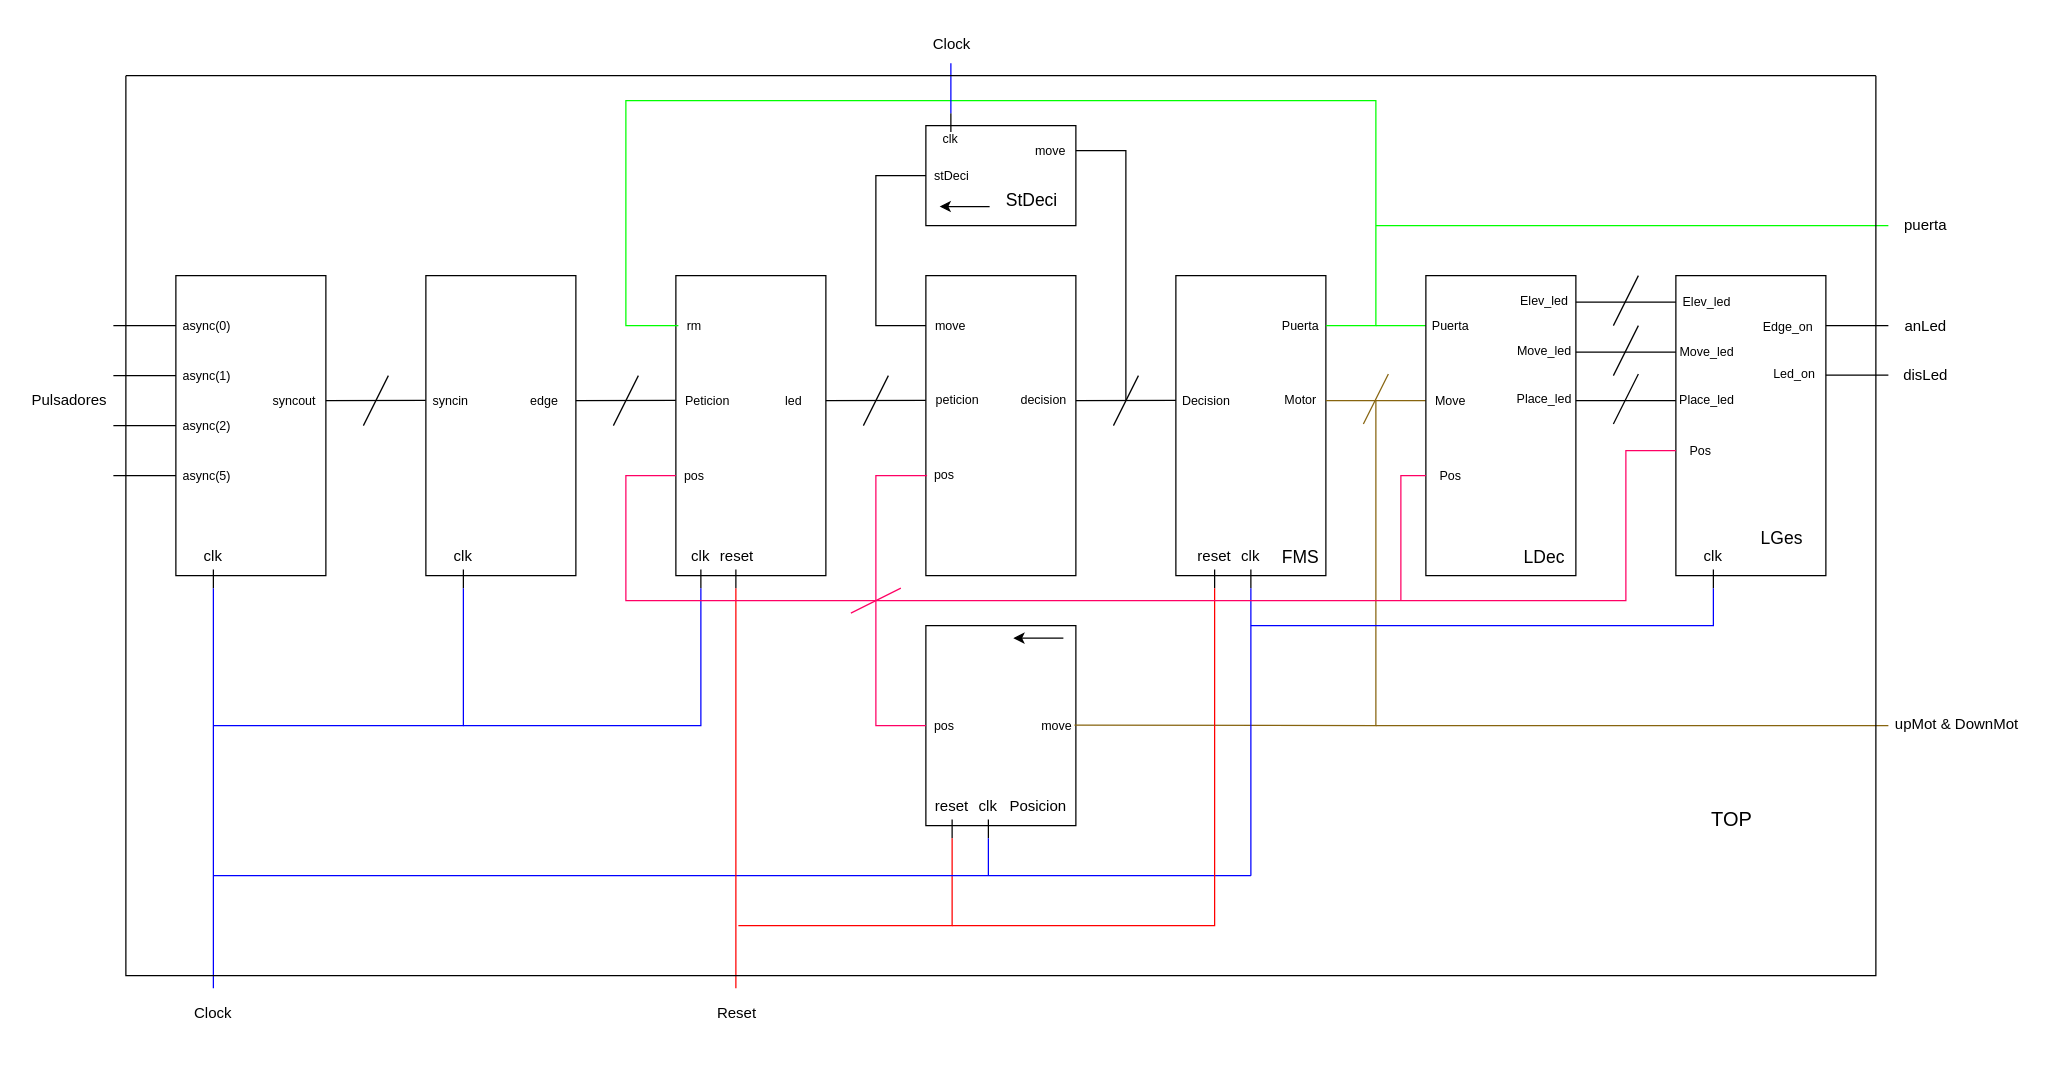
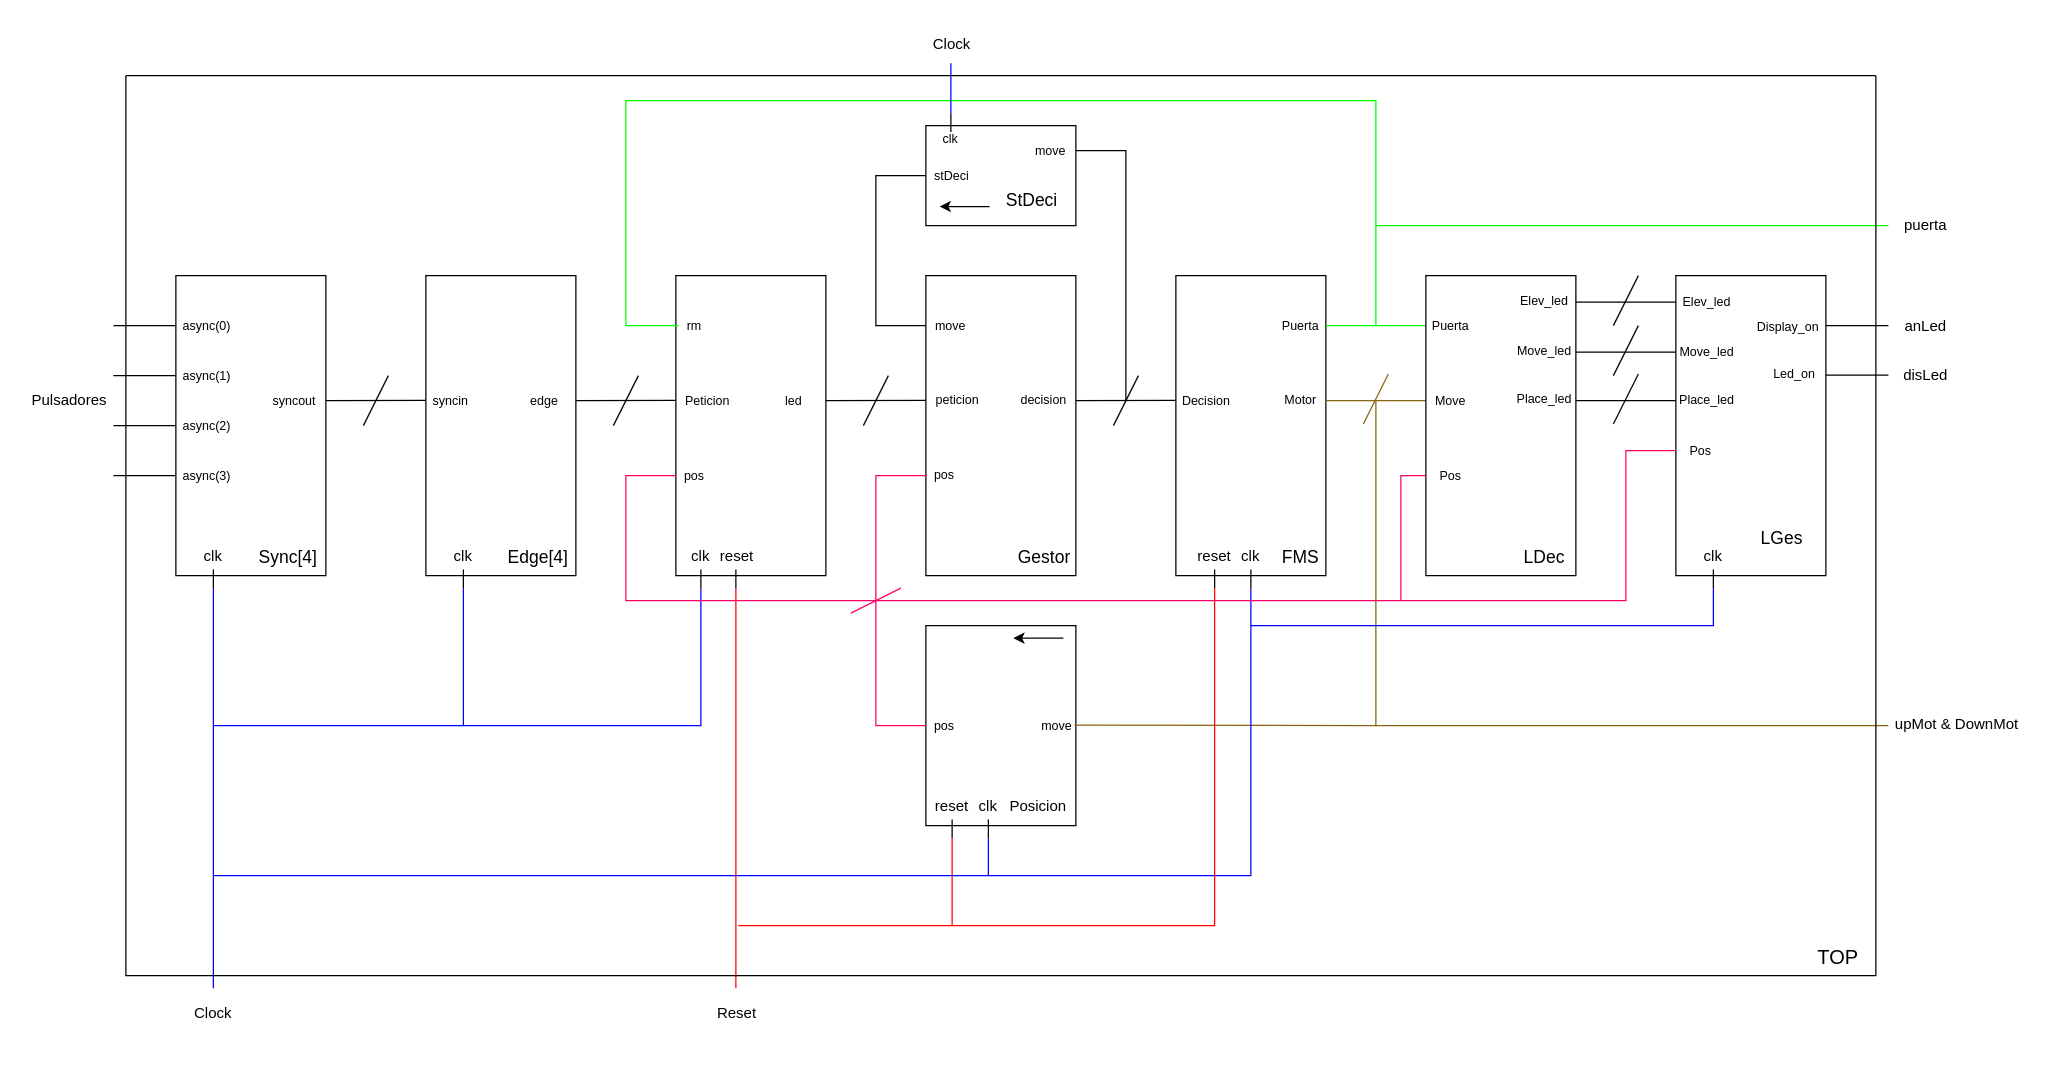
node "Edge_on": label "Edge_on" -> "Display_on"
node "async(5)": label "async(5)" -> "async(3)"
node "Sync[4]": added
node "Edge[4]": added
node "Gestor": added
node "TOP": moved (1732, 819) -> (1838, 957)
